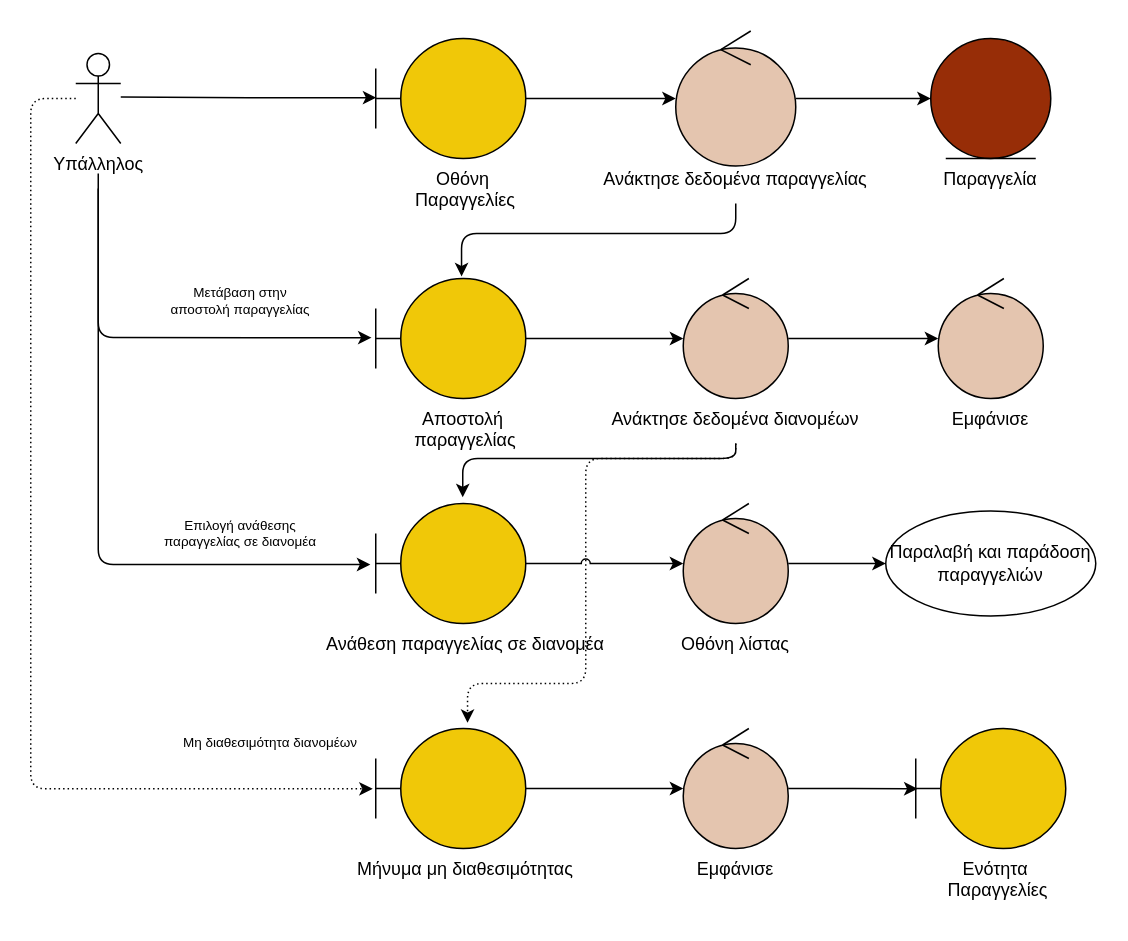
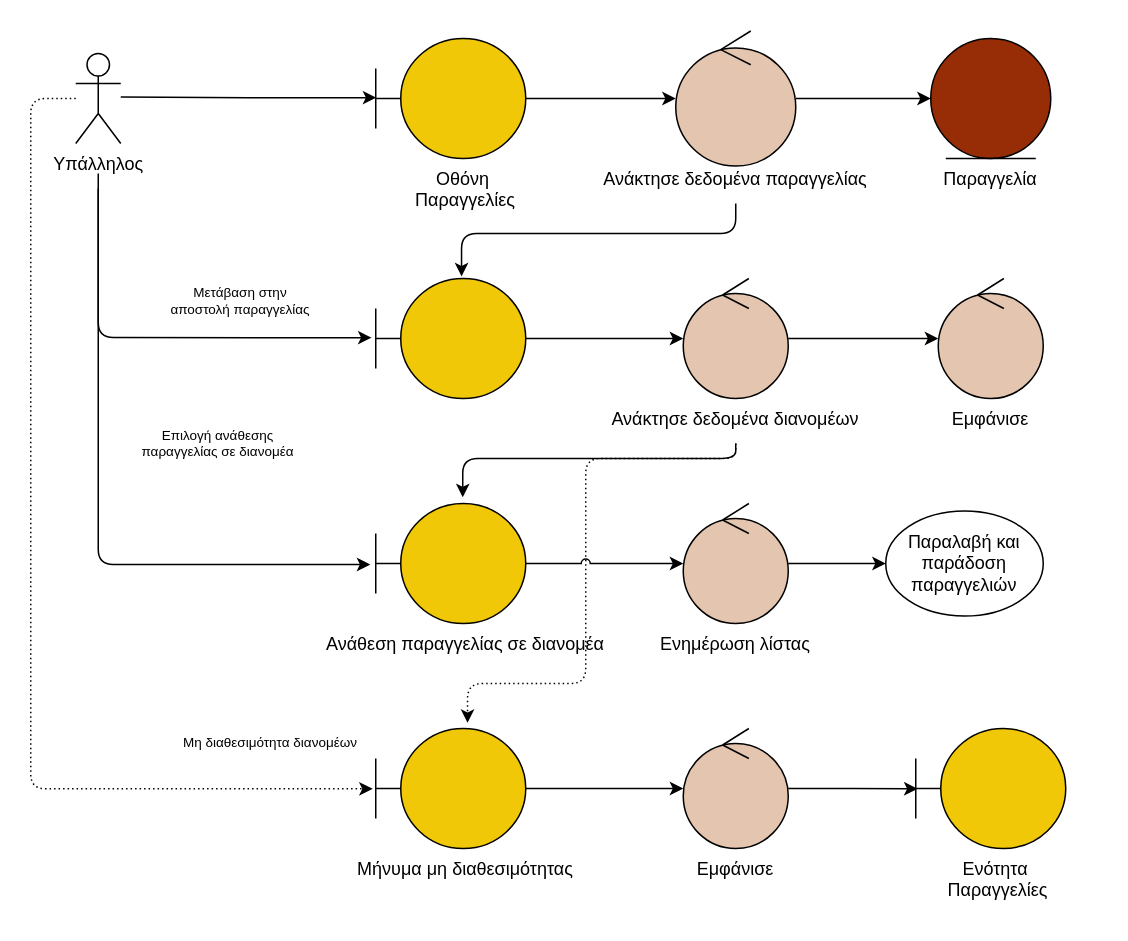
node "Αποστολή παραγγελίας": removed
node "Επιλογή ανάθεσης παραγγελίας σε διανομέα": moved (241, 533) -> (218, 443)
node "Παραλαβή και παράδοση παραγγελιών": size 210x105 -> 158x105
node "Οθόνη λίστας": label "Οθόνη λίστας" -> "Ενημέρωση λίστας"
